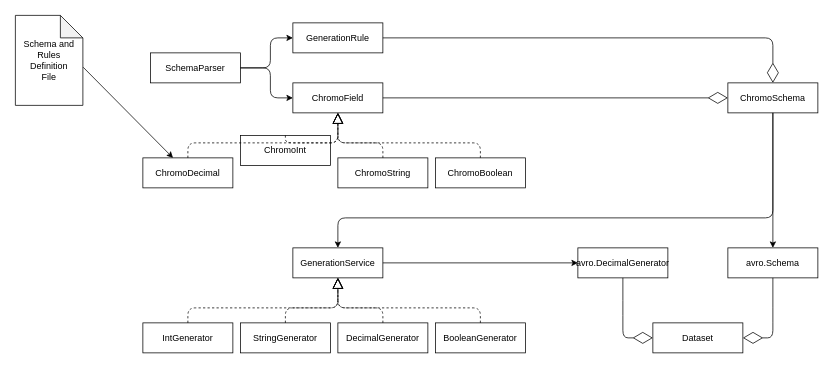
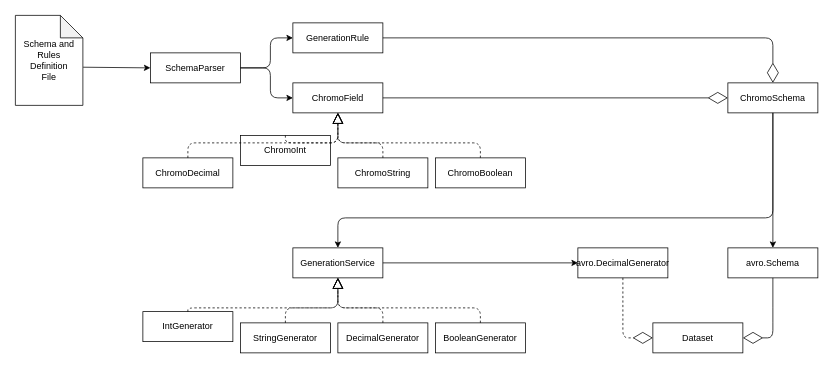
edge "Schema and Rules Definition File" -> "ChromoDecimal": now "Schema and Rules Definition File" -> "SchemaParser"
edge "avro.DecimalGenerator" -> "Dataset": style solid -> dashed
node "IntGenerator": moved (188, 338) -> (188, 327)
